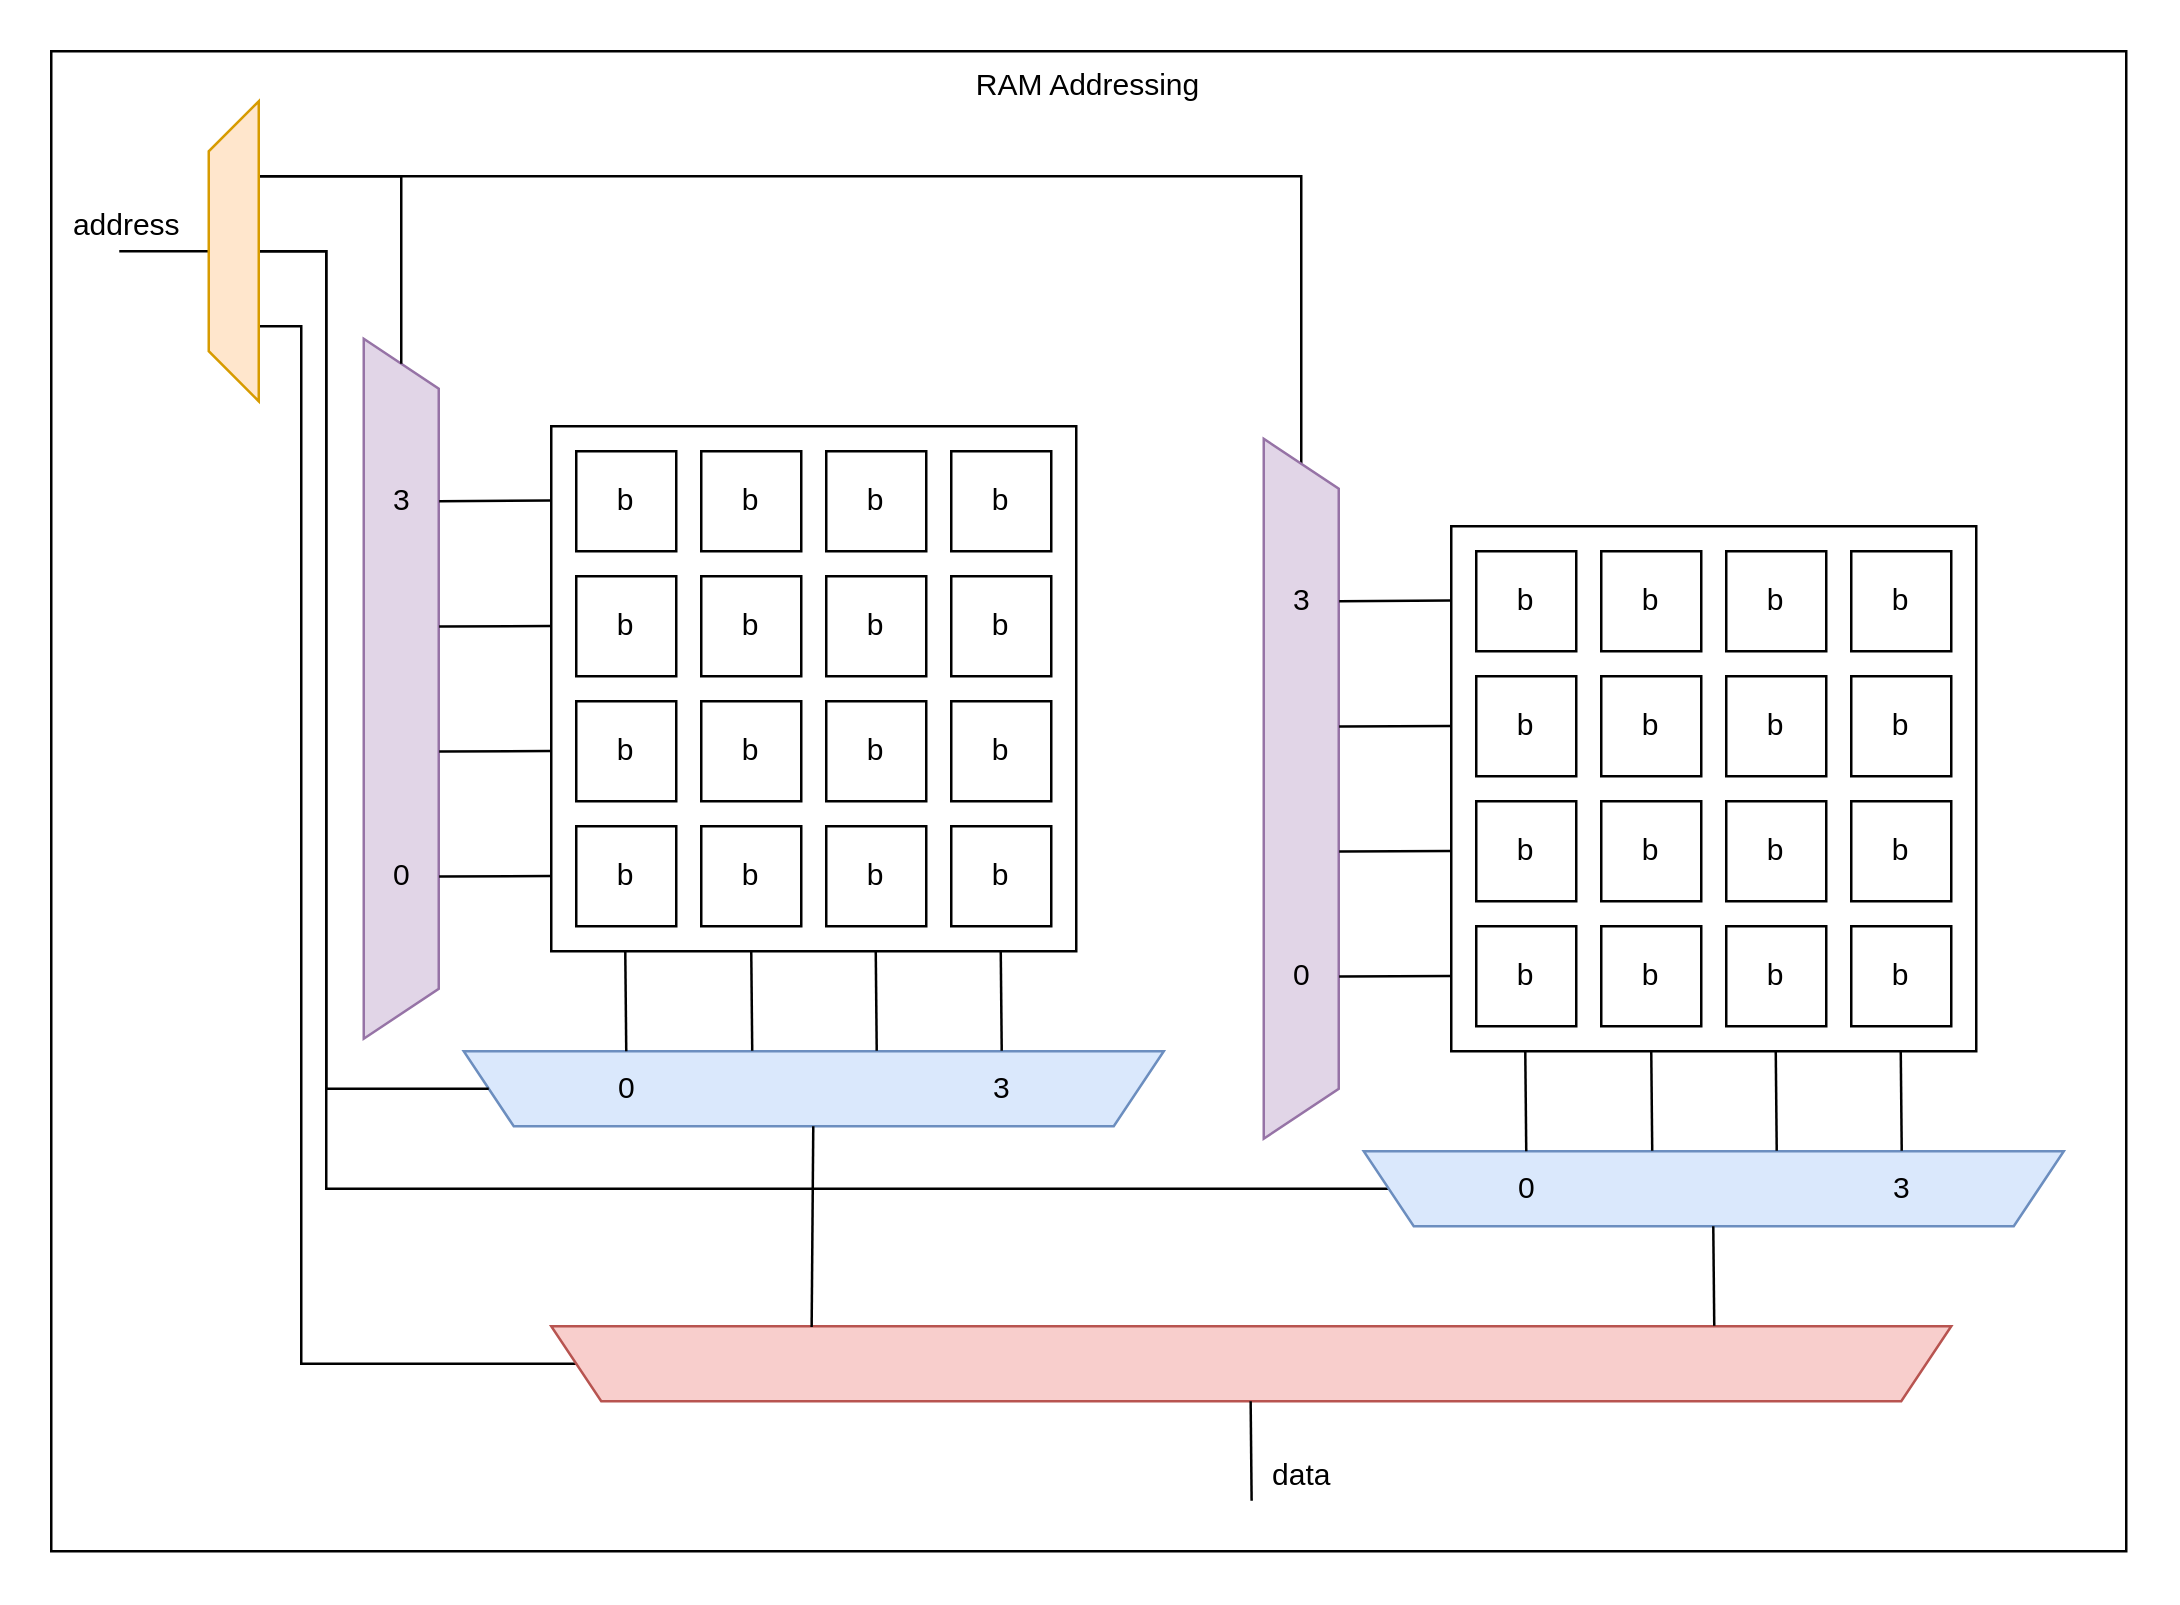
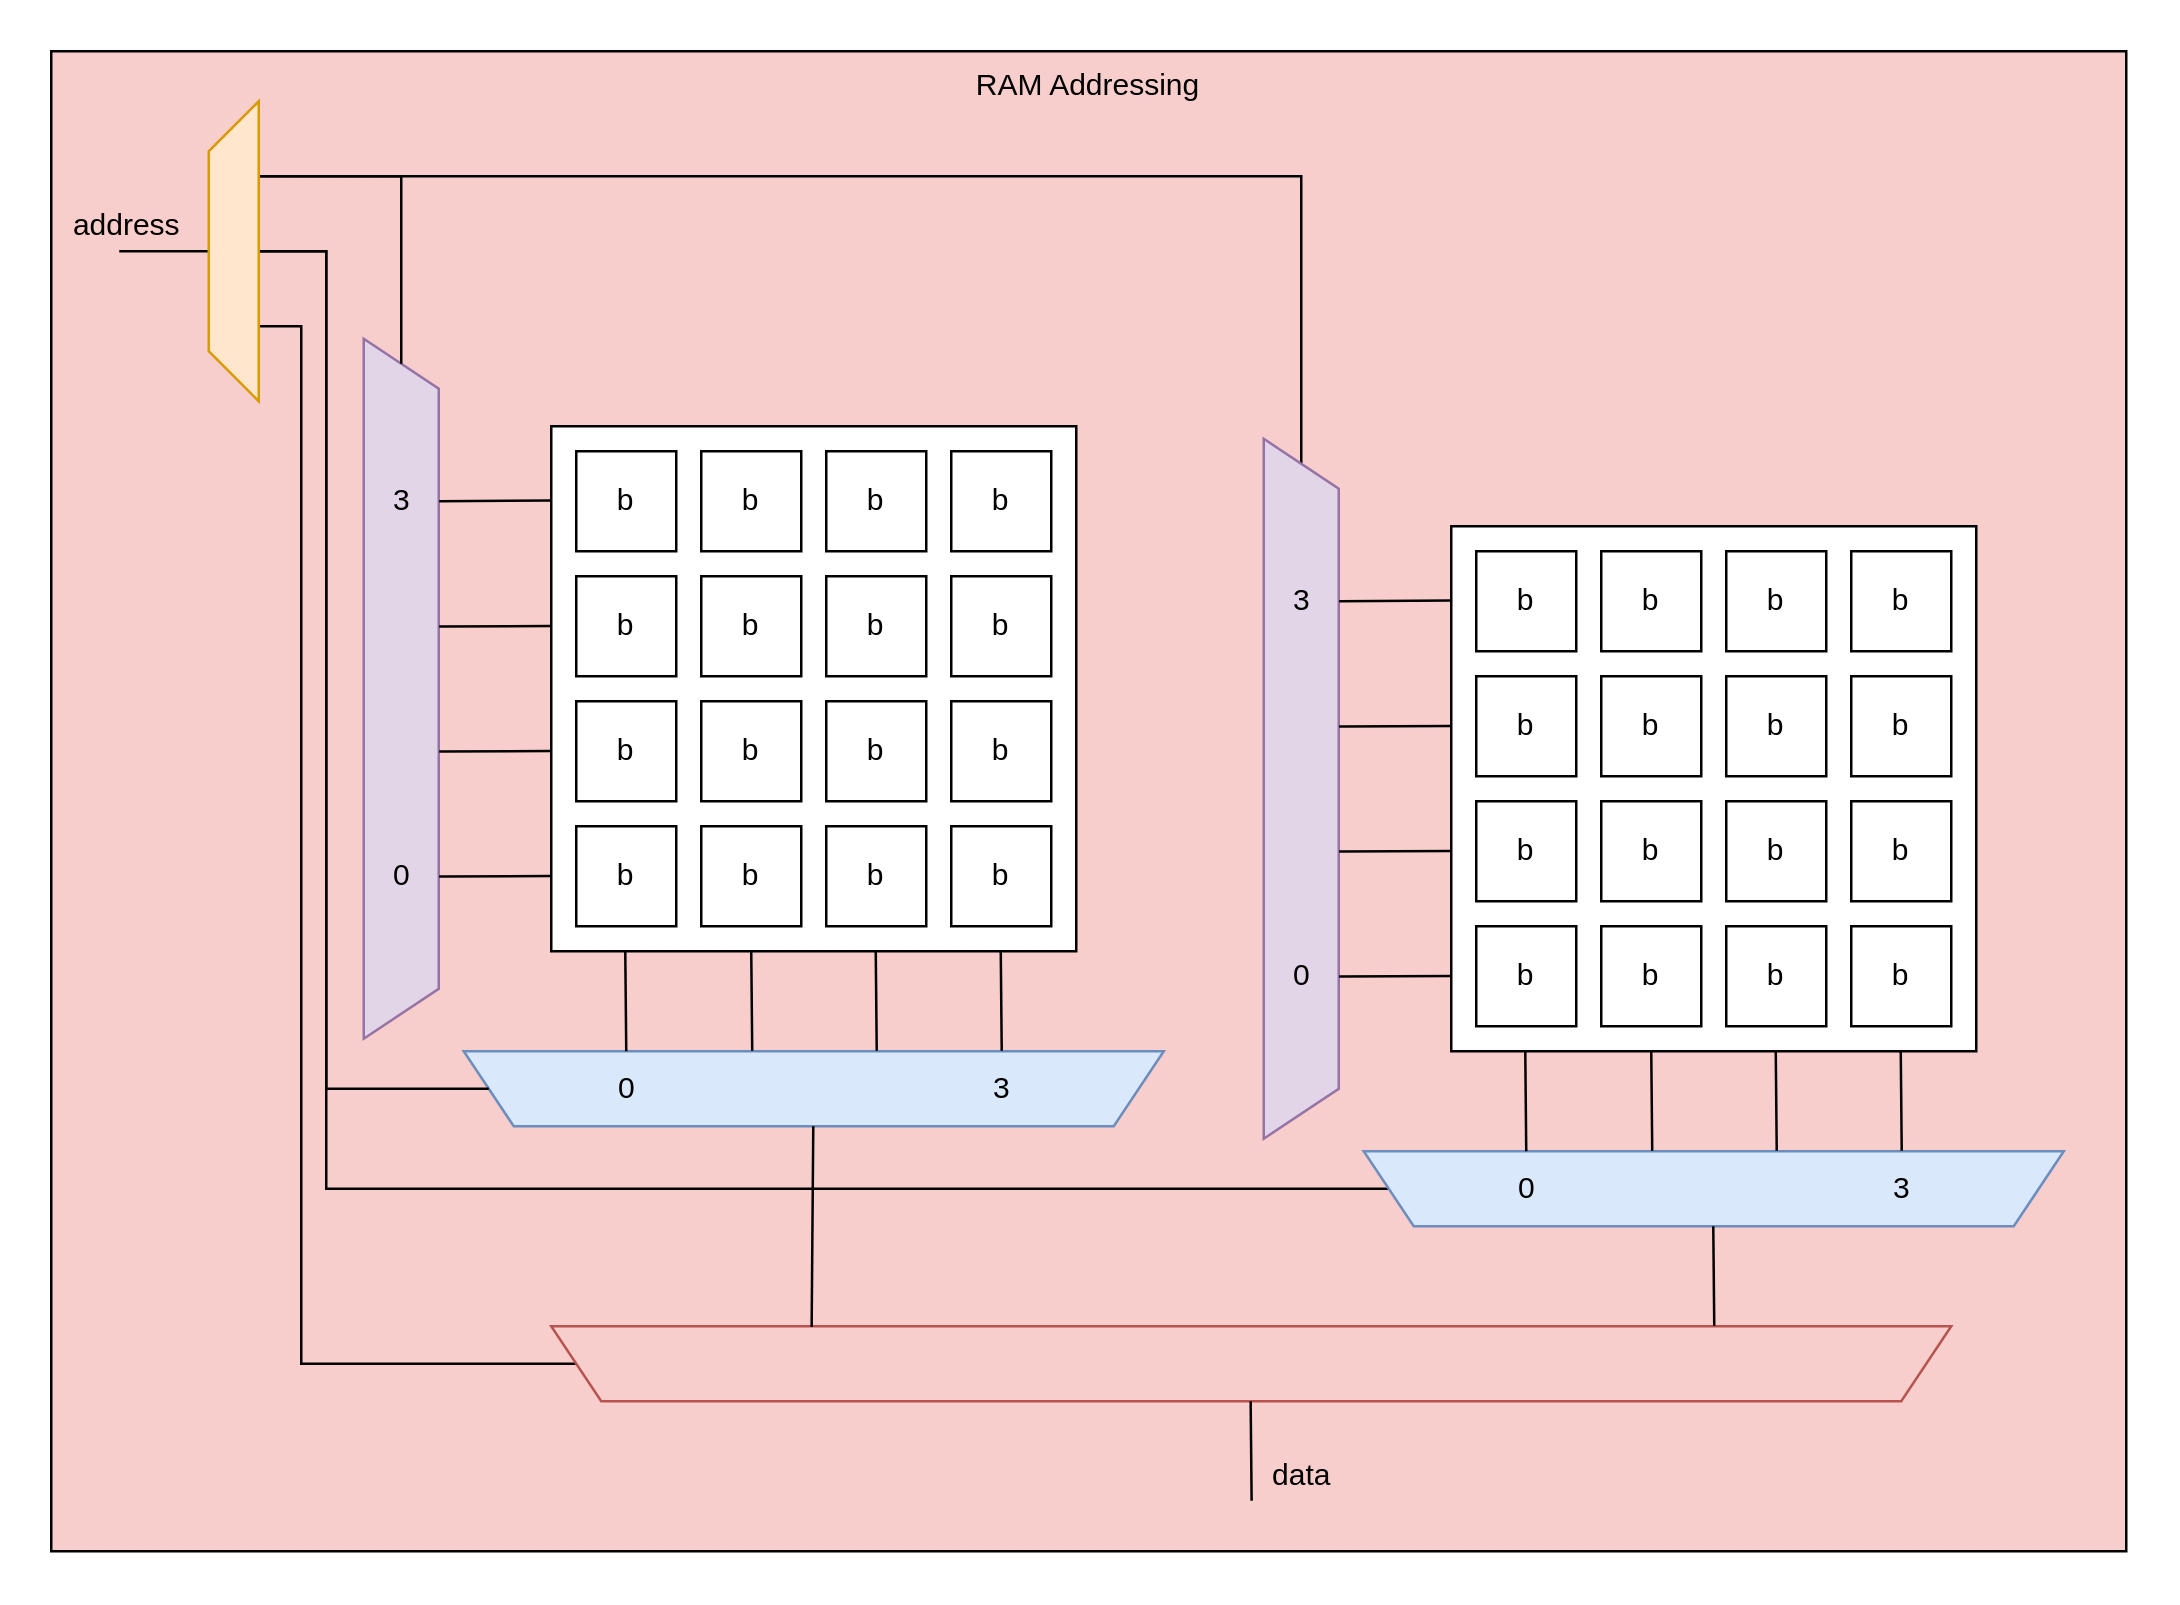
node "RAM Addressing": fillcolor #ffffff -> #f8cecc
